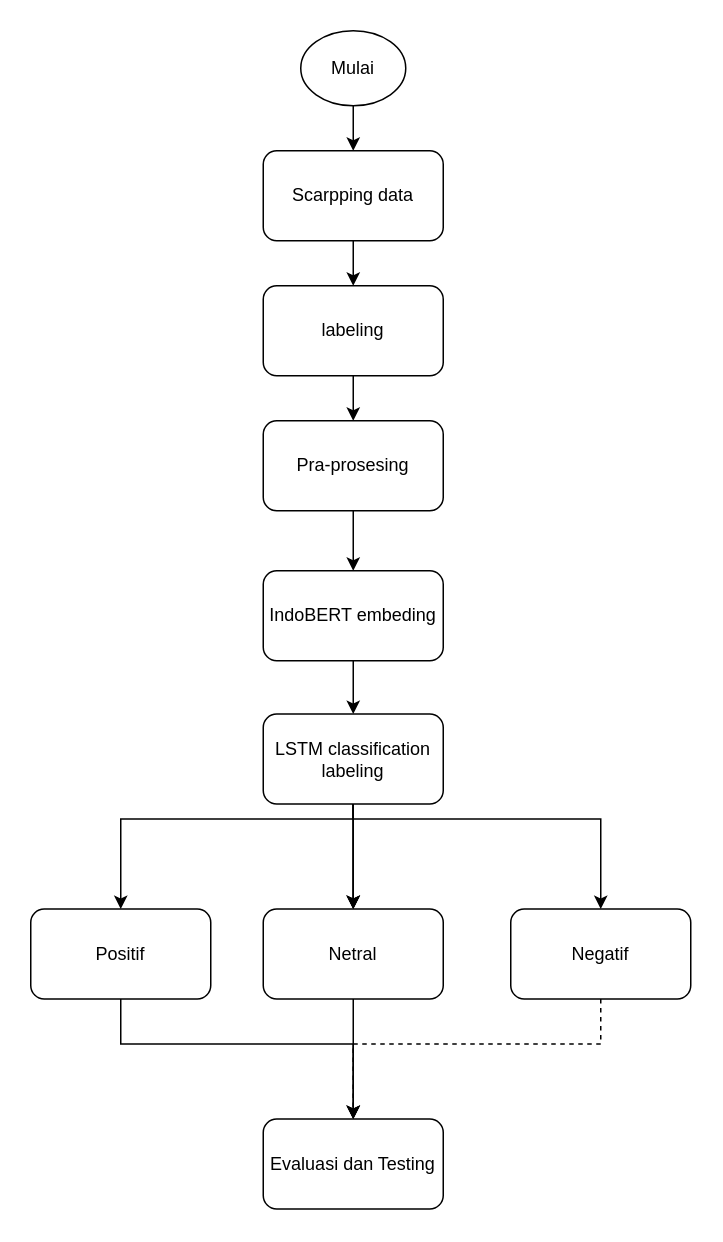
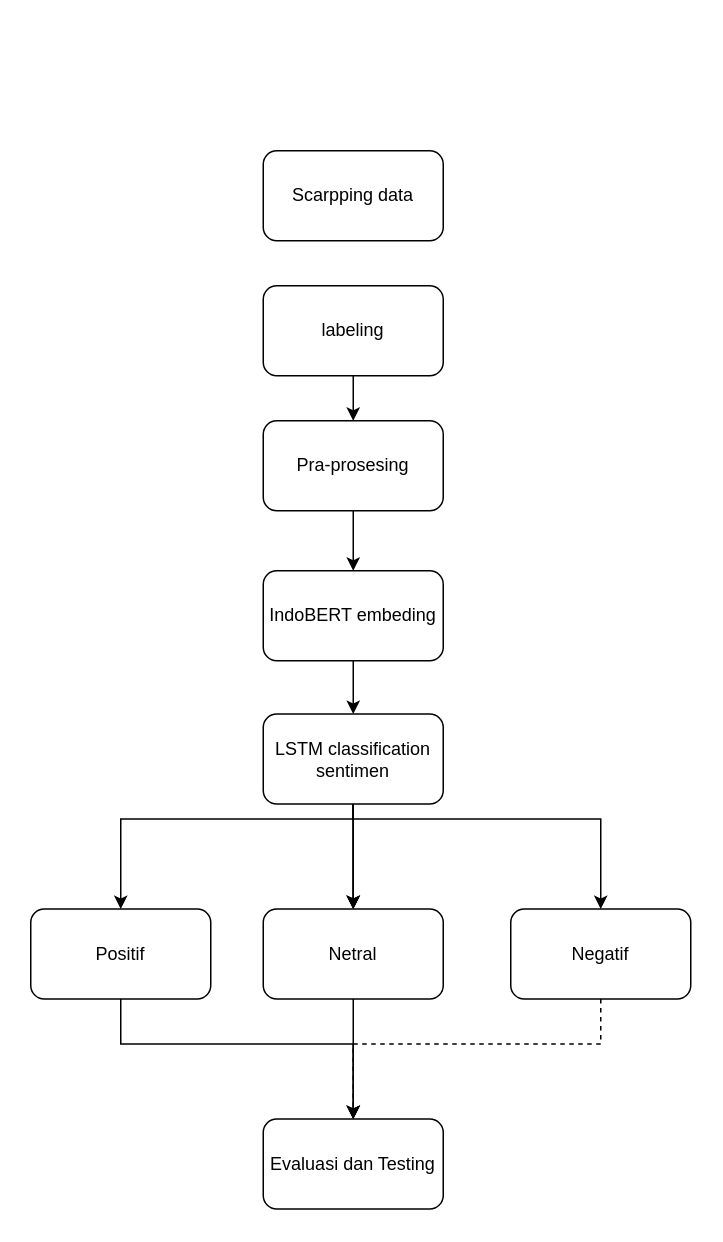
node "Mulai": removed
edge "Mulai" -> "Scarpping data": removed
edge "Scarpping data" -> "labeling": removed
node "LSTM classification labeling": label "LSTM classification labeling" -> "LSTM classification sentimen"
